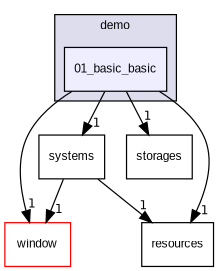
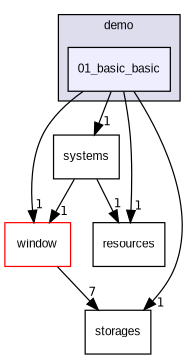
edge "window" -> "storages": added
